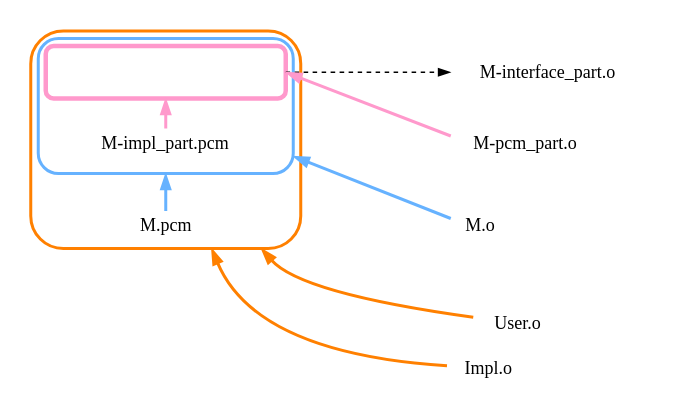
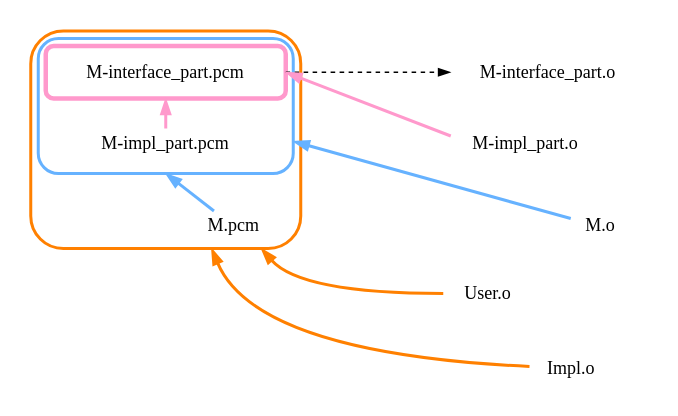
node "M-interface_part.pcm": added
node "M-pcm_part.o": label "M-pcm_part.o" -> "M-impl_part.o"
node "M.pcm": moved (166, 226) -> (233, 226)
node "M.o": moved (481, 226) -> (601, 226)
node "User.o": moved (518, 323) -> (488, 293)
node "Impl.o": moved (488, 368) -> (571, 368)
